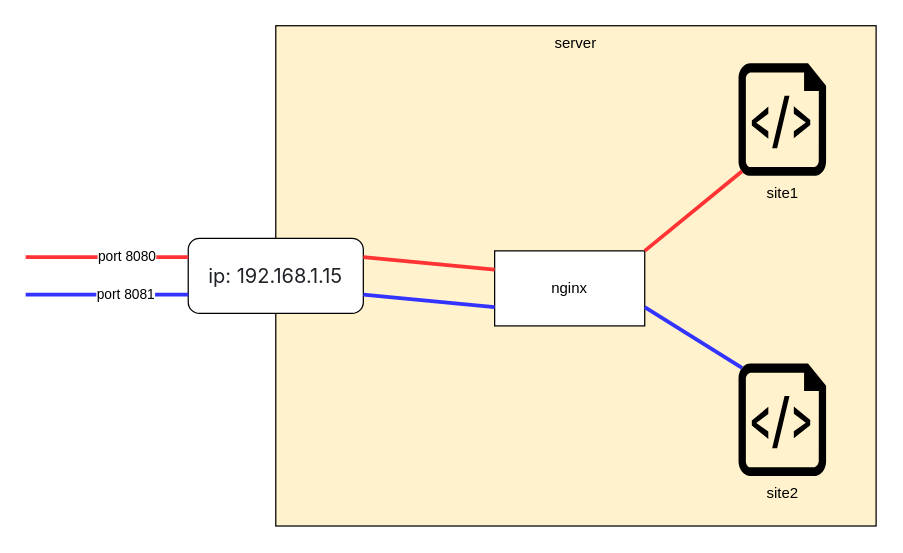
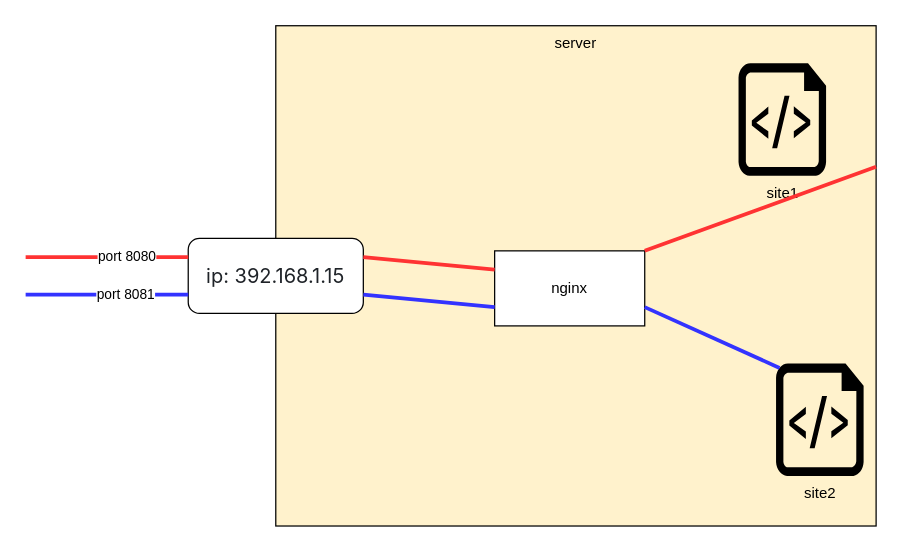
edge "site1" -- "nginx": now "server" -- "nginx"
node "ip: 192.168.1.15": label "ip: 192.168.1.15" -> "ip: 392.168.1.15"
node "site2": moved (782, 419) -> (819, 419)
